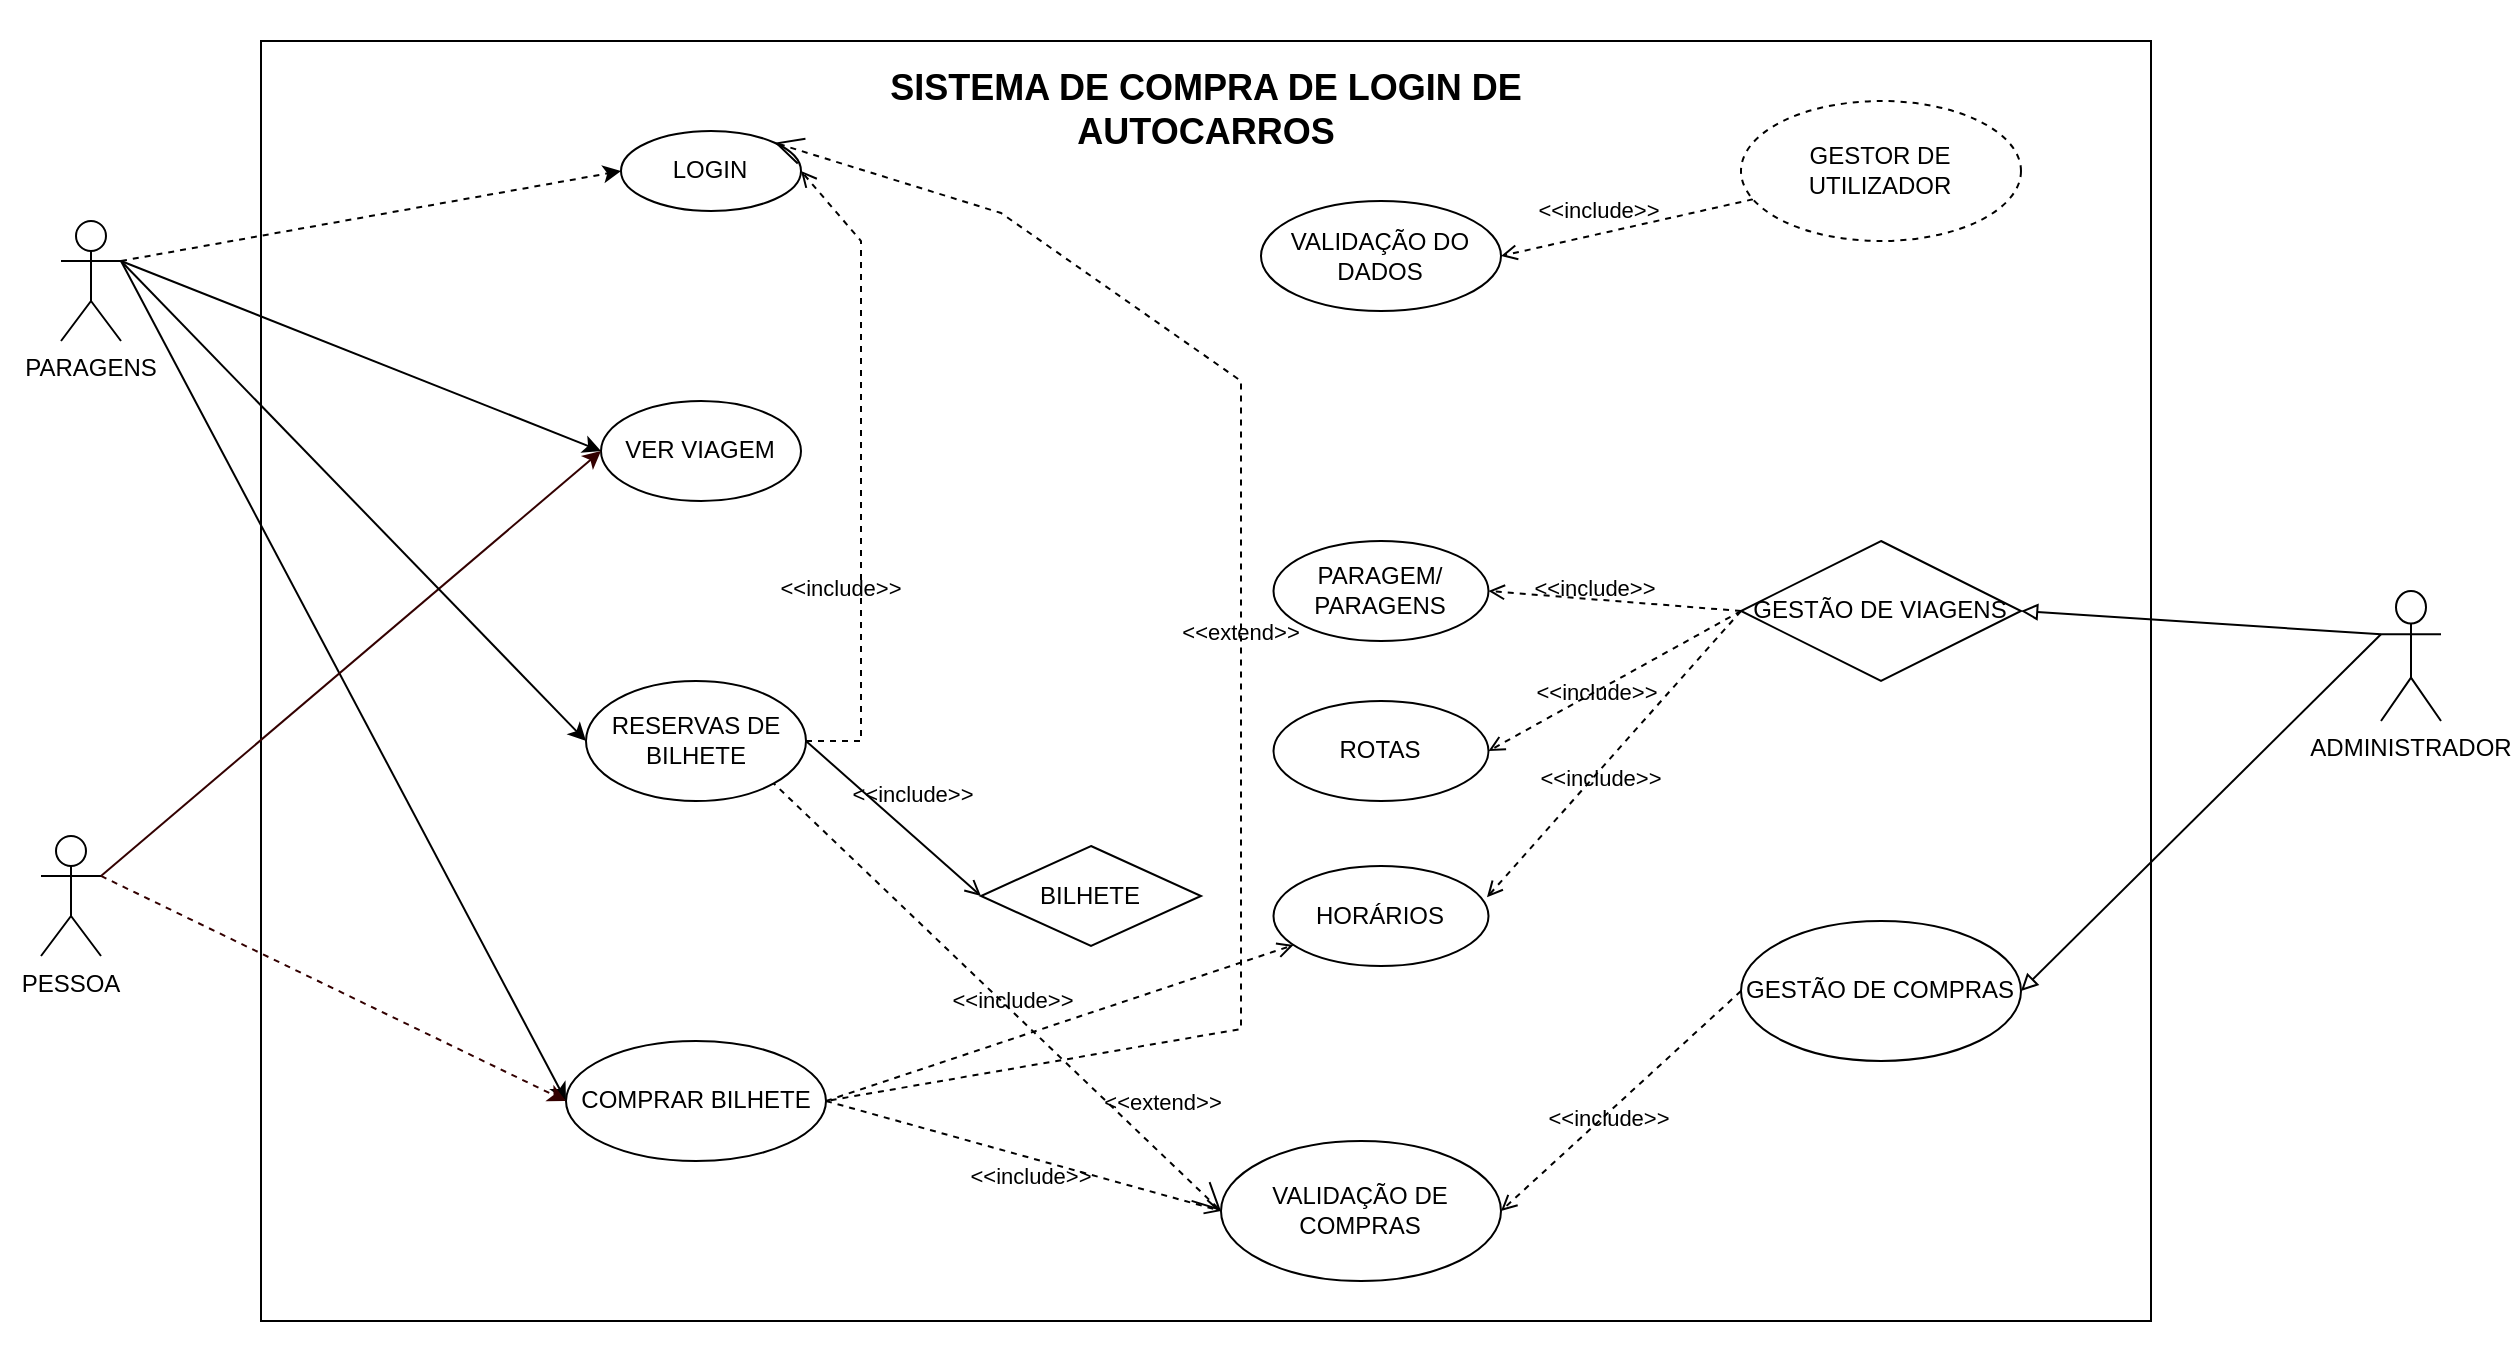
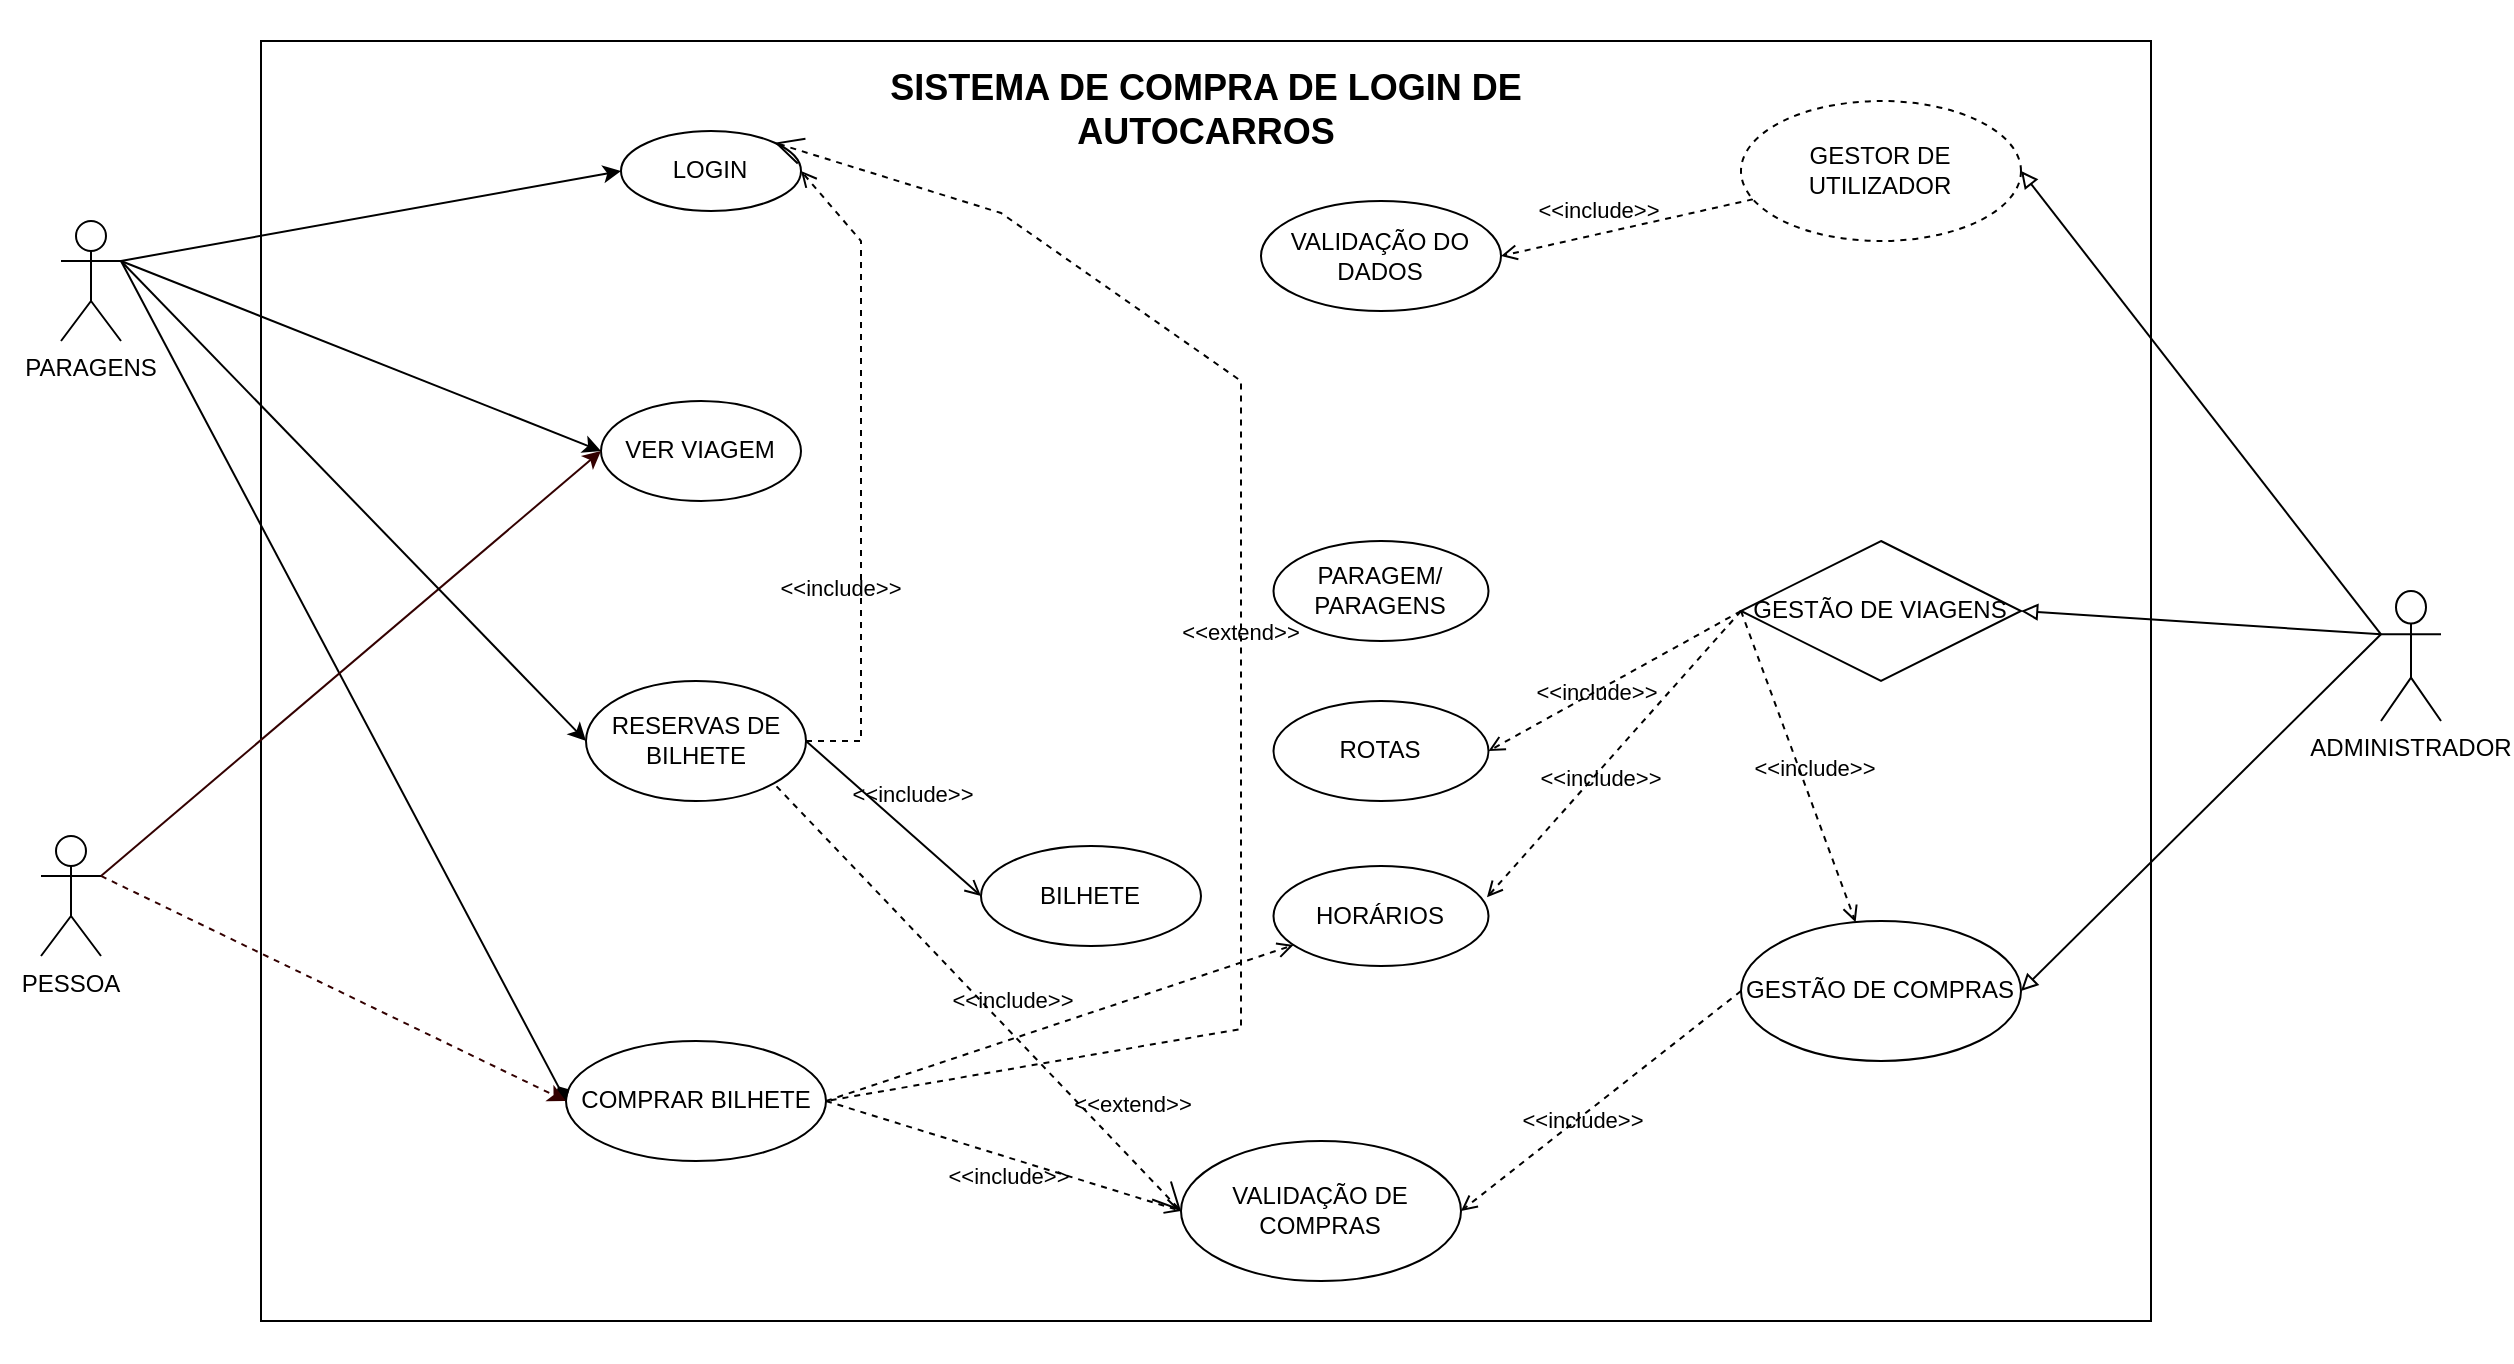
edge "PARAGENS" -> "LOGIN": style dashed -> solid
edge "ADMINISTRADOR" -> "GESTOR DE UTILIZADOR": added
edge "GESTÃO DE VIAGENS" -> "PARAGEM/ PARAGENS": now "GESTÃO DE VIAGENS" -> "GESTÃO DE COMPRAS"
node "BILHETE": shape diamond -> ellipse
edge "PARAGENS" -> "COMPRAR BILHETE": arrowhead classic -> diamond
node "VALIDAÇÃO DE COMPRAS": moved (1361, 1211) -> (1321, 1211)
